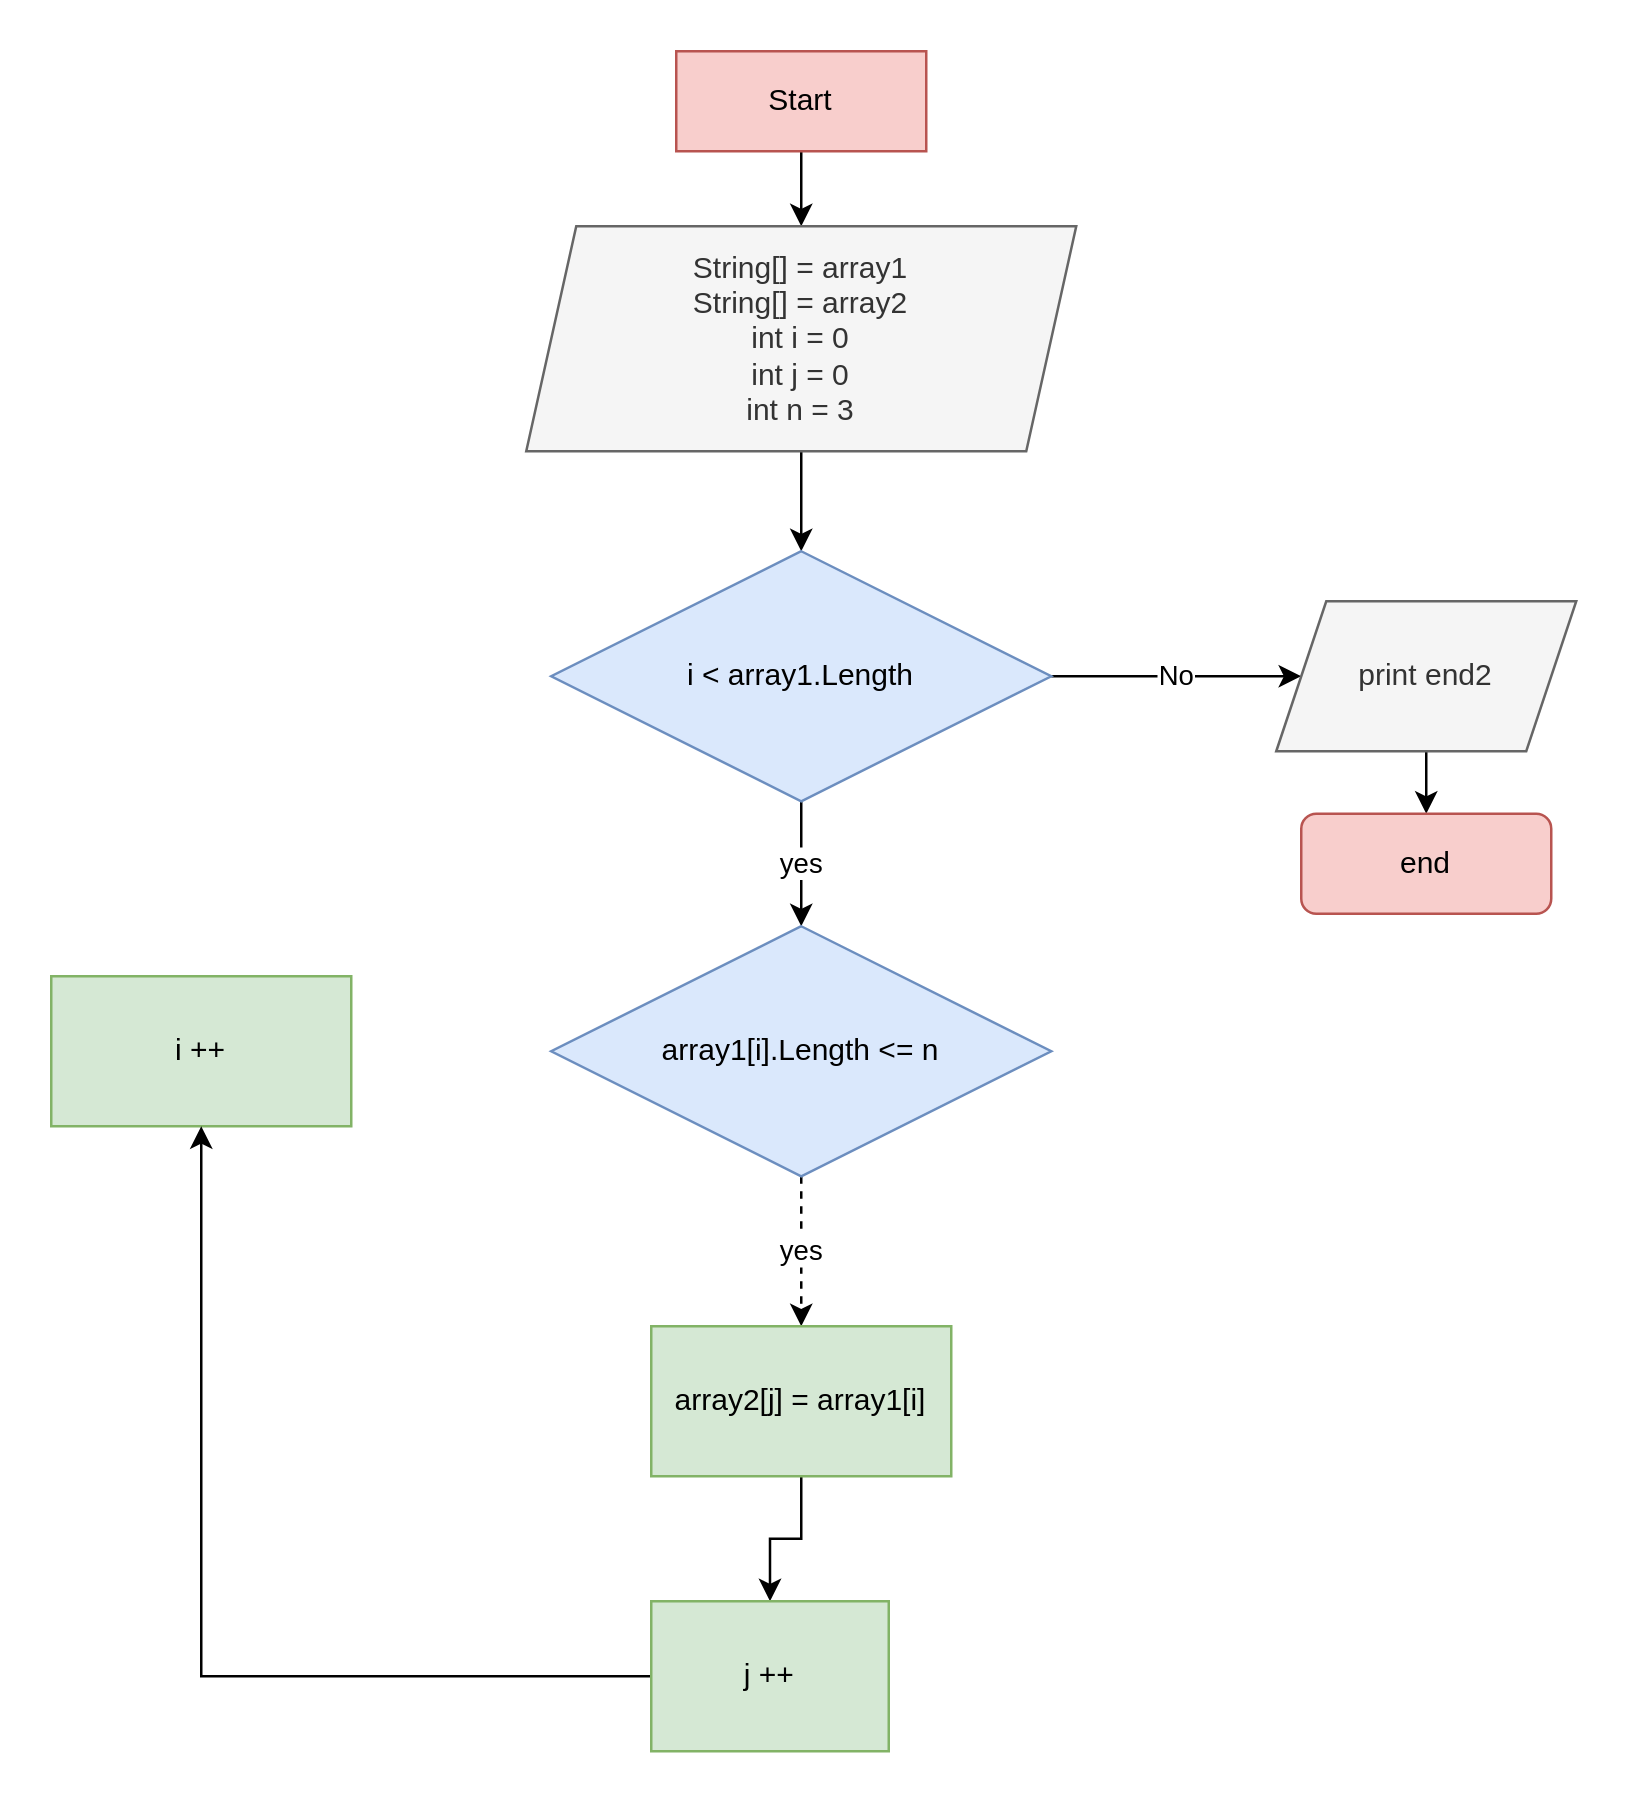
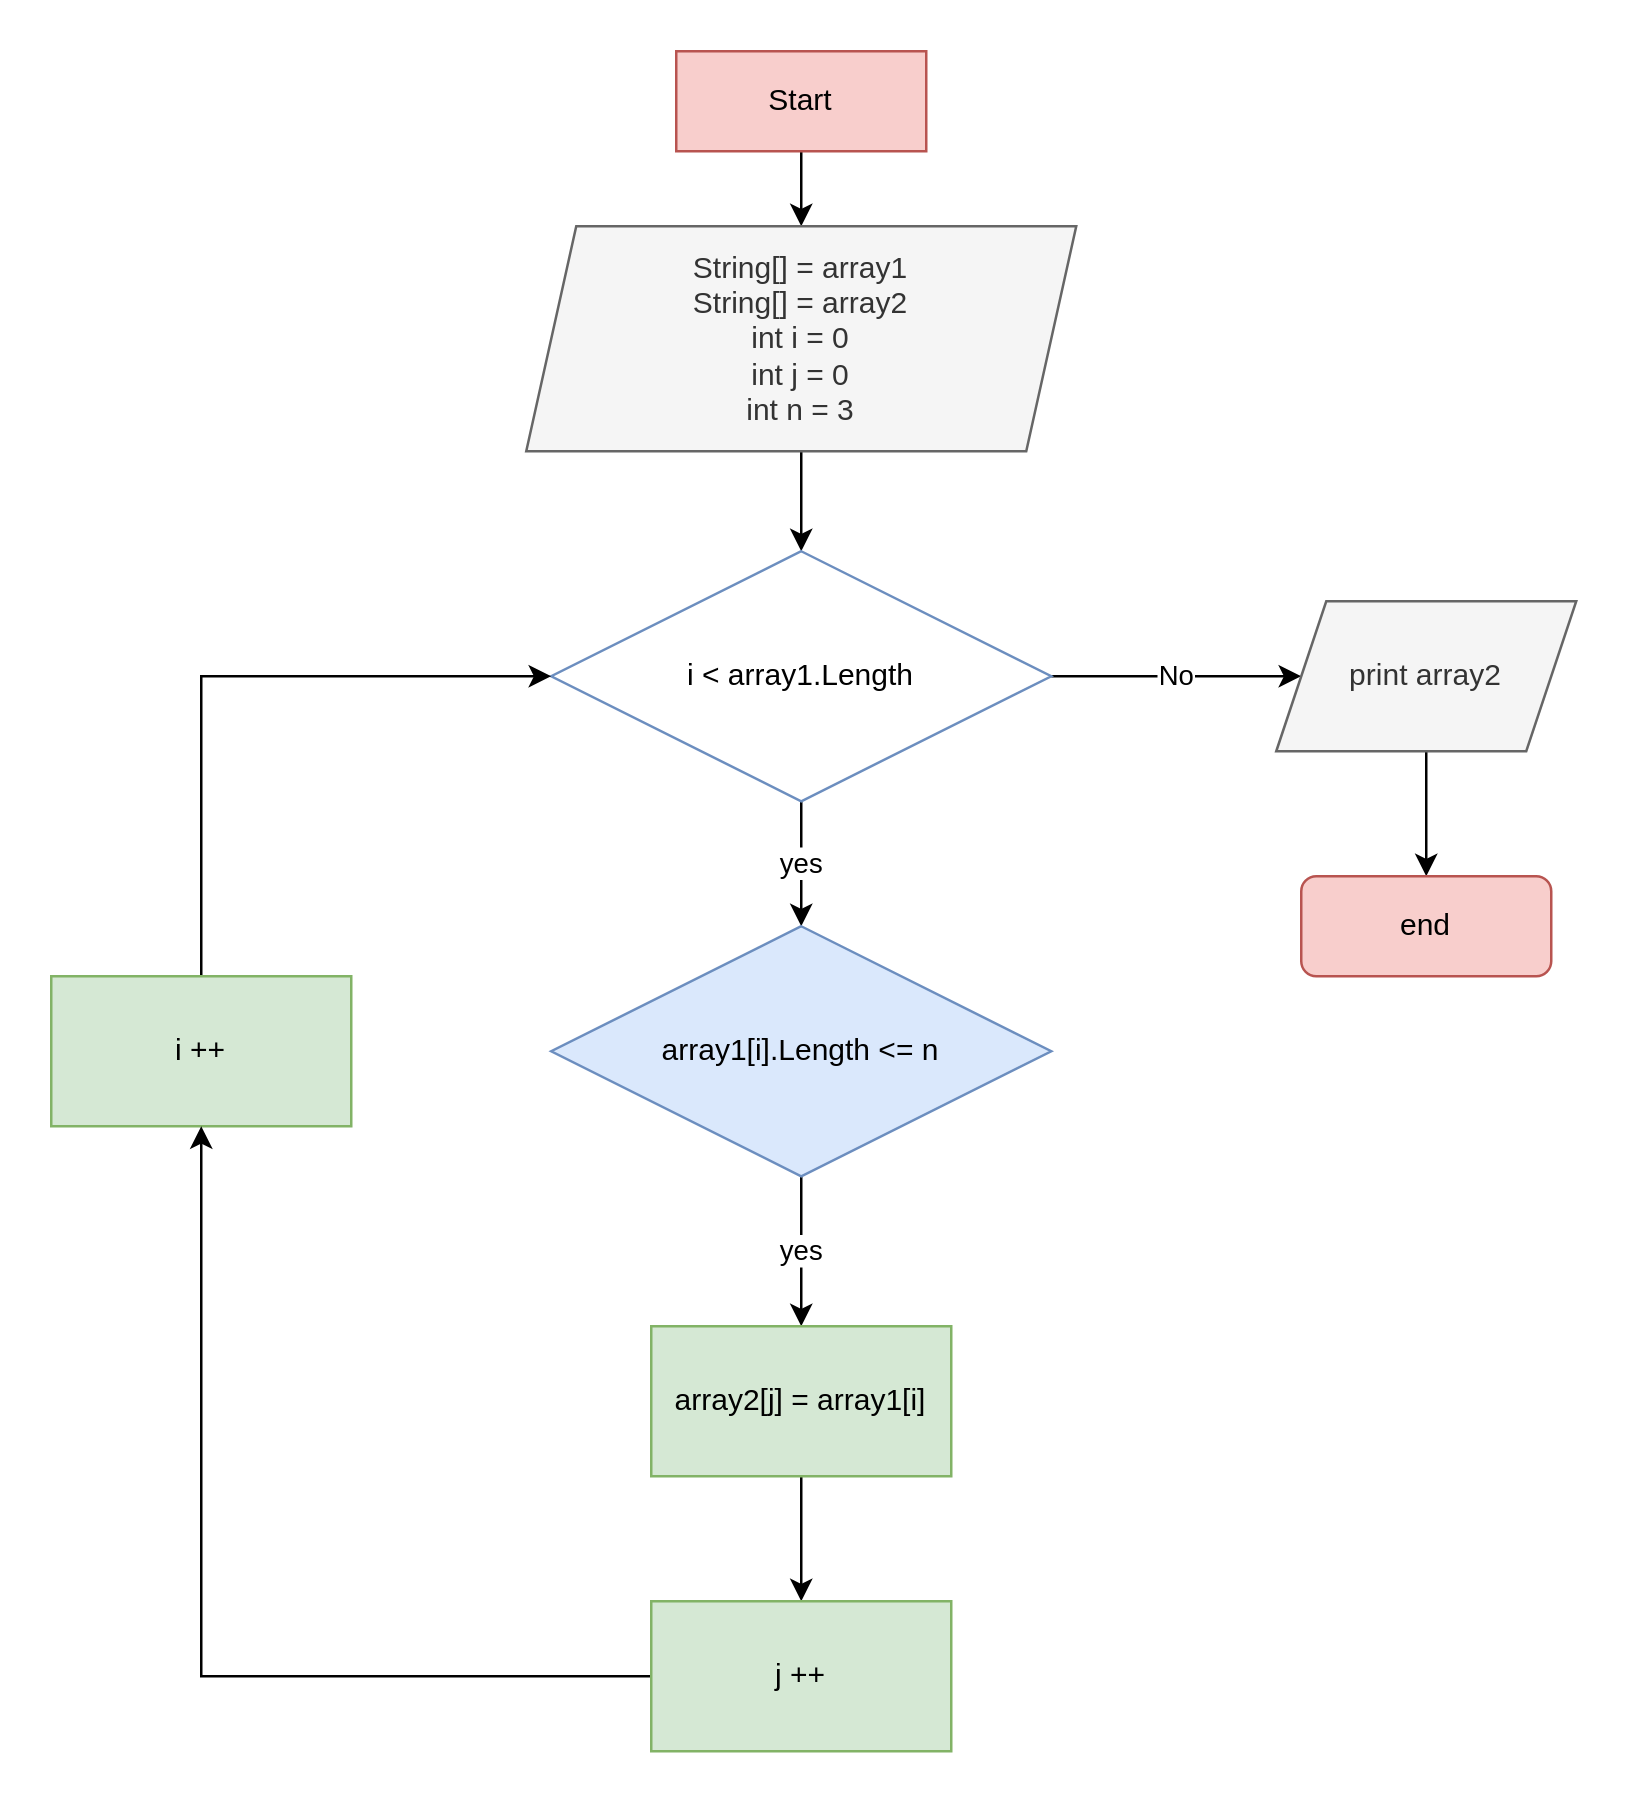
edge "i ++" -> "i < array1.Length": added
node "i < array1.Length": fillcolor #dae8fc -> #ffffff
node "print end2": label "print end2" -> "print array2"
node "end": moved (1426, 864) -> (1426, 926)
edge "array1[i].Length <= n" -> "array2[j] = array1[i]": style dashed -> solid
node "j ++": size 238x150 -> 300x150
